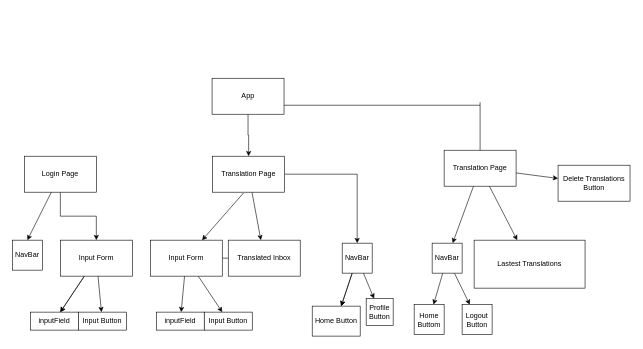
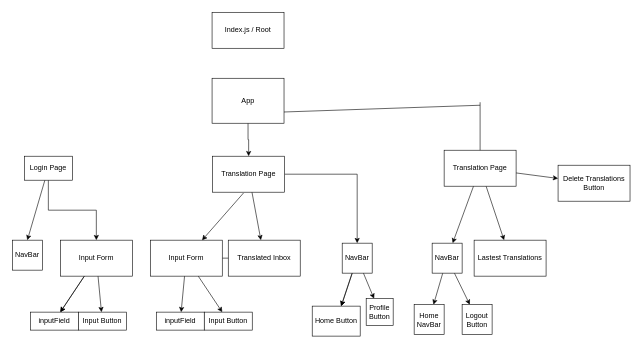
node "Index.js / Root": added
node "App": size 72x36 -> 72x45
node "Login Page": size 72x36 -> 48x24
node "Lastest Translations": size 111x48 -> 72x36
node "Home Buttom": label "Home Buttom" -> "Home NavBar"
